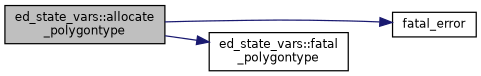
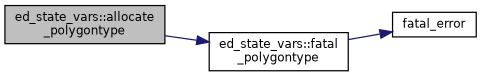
edge "ed_state_vars::allocate _polygontype" -> "fatal_error": now "ed_state_vars::fatal _polygontype" -> "fatal_error"
